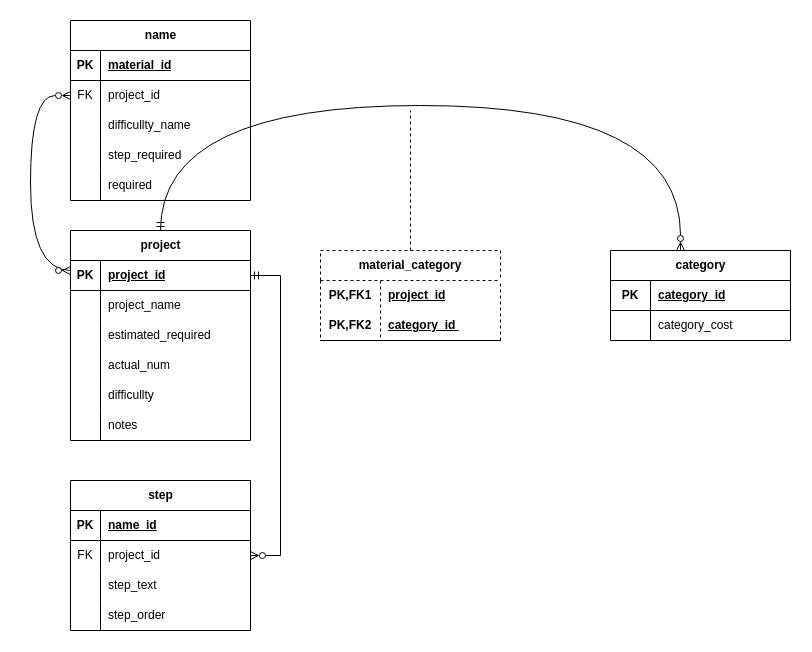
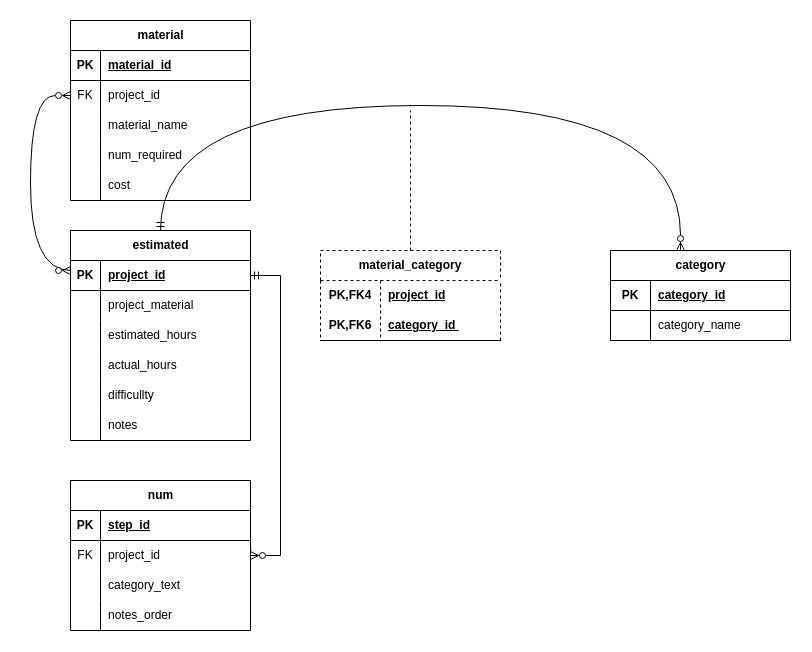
node "name": label "name" -> "material"
node "difficullty_name": label "difficullty_name" -> "material_name"
node "step_required": label "step_required" -> "num_required"
node "required": label "required" -> "cost"
node "project": label "project" -> "estimated"
node "PK,FK1": label "PK,FK1" -> "PK,FK4"
node "project_name": label "project_name" -> "project_material"
node "PK,FK2": label "PK,FK2" -> "PK,FK6"
node "category_cost": label "category_cost" -> "category_name"
node "estimated_required": label "estimated_required" -> "estimated_hours"
node "actual_num": label "actual_num" -> "actual_hours"
node "step": label "step" -> "num"
node "name_id": label "name_id" -> "step_id"
node "step_text": label "step_text" -> "category_text"
node "step_order": label "step_order" -> "notes_order"
